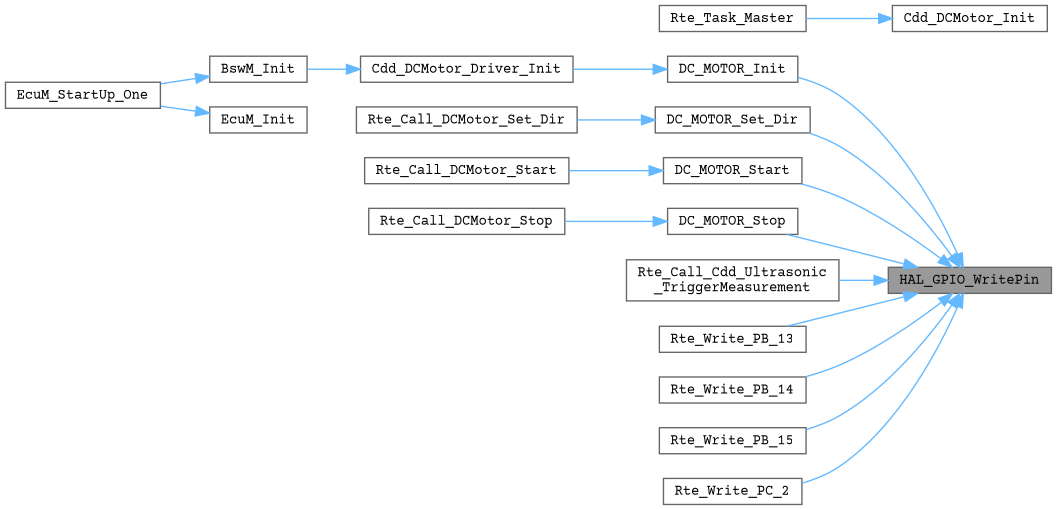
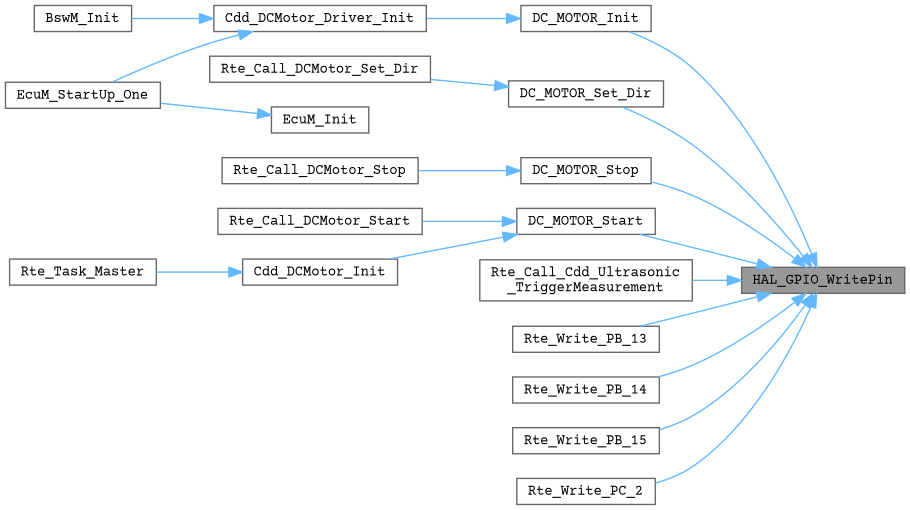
edge "EcuM_StartUp_One" -> "BswM_Init": now "EcuM_StartUp_One" -> "Cdd_DCMotor_Driver_Init"
edge "Cdd_DCMotor_Init" -> "DC_MOTOR_Start": added
